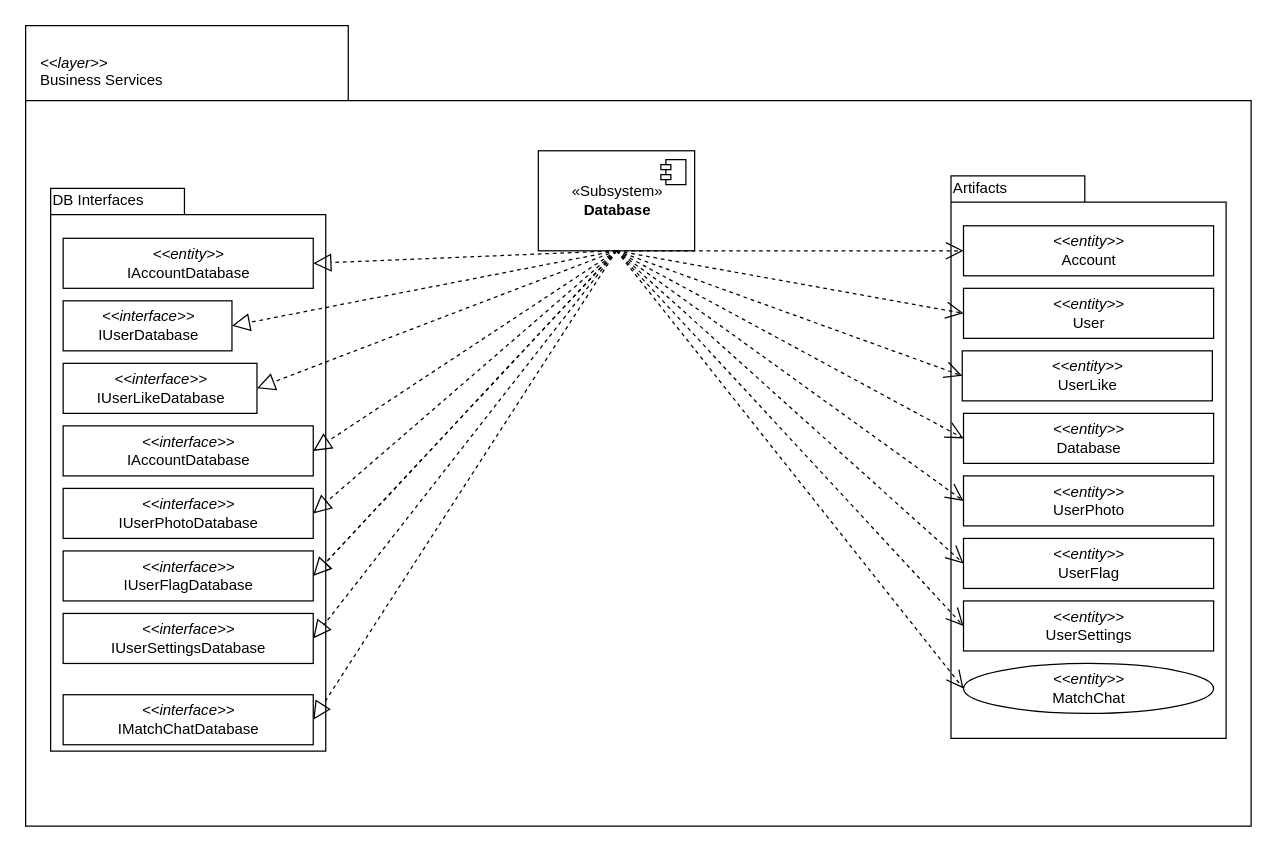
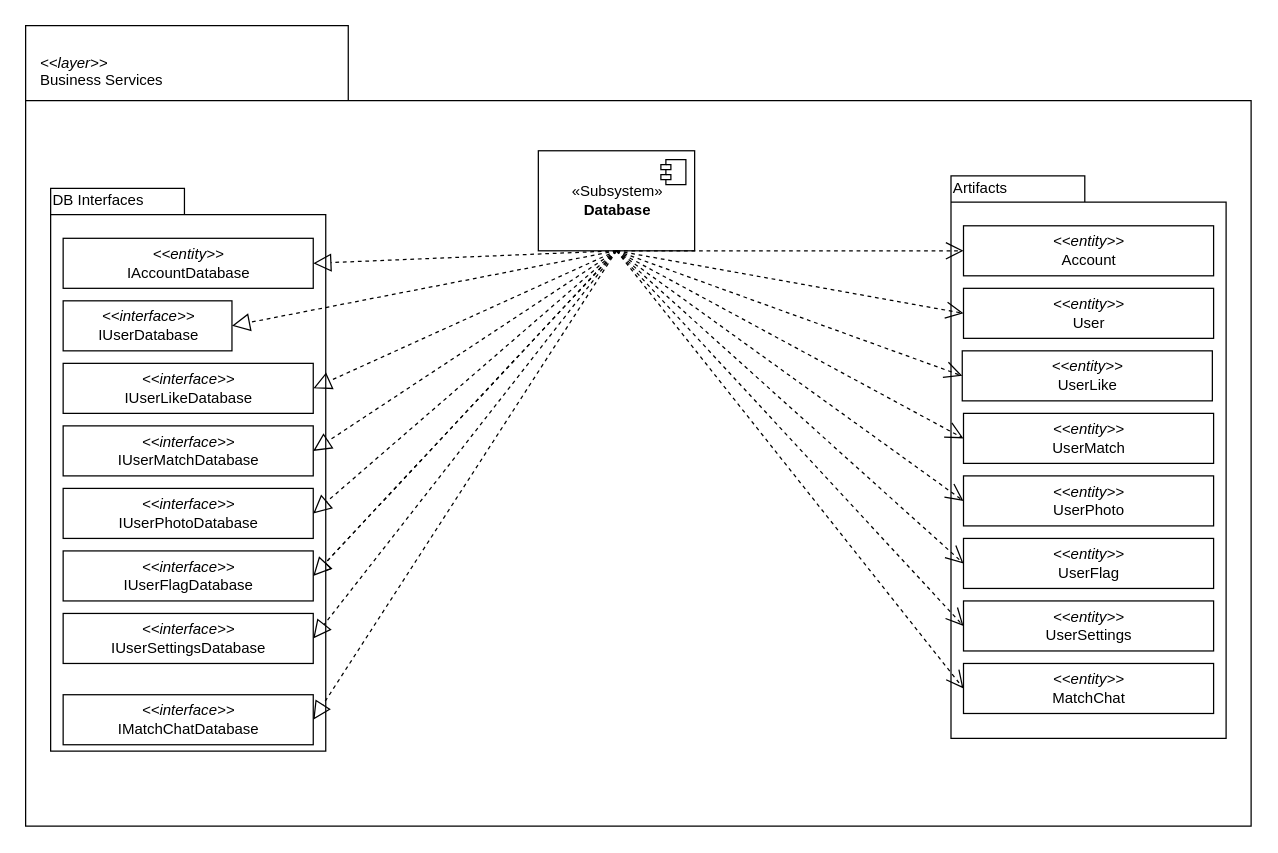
node "<<interface>> IUserLikeDatabase": size 194x50 -> 250x50
node "<<entity>> Database": label "<<entity>> Database" -> "<<entity>> UserMatch"
node "<<interface>> IAccountDatabase": label "<<interface>> IAccountDatabase" -> "<<interface>> IUserMatchDatabase"
node "<<entity>> MatchChat": shape ellipse -> rectangle
